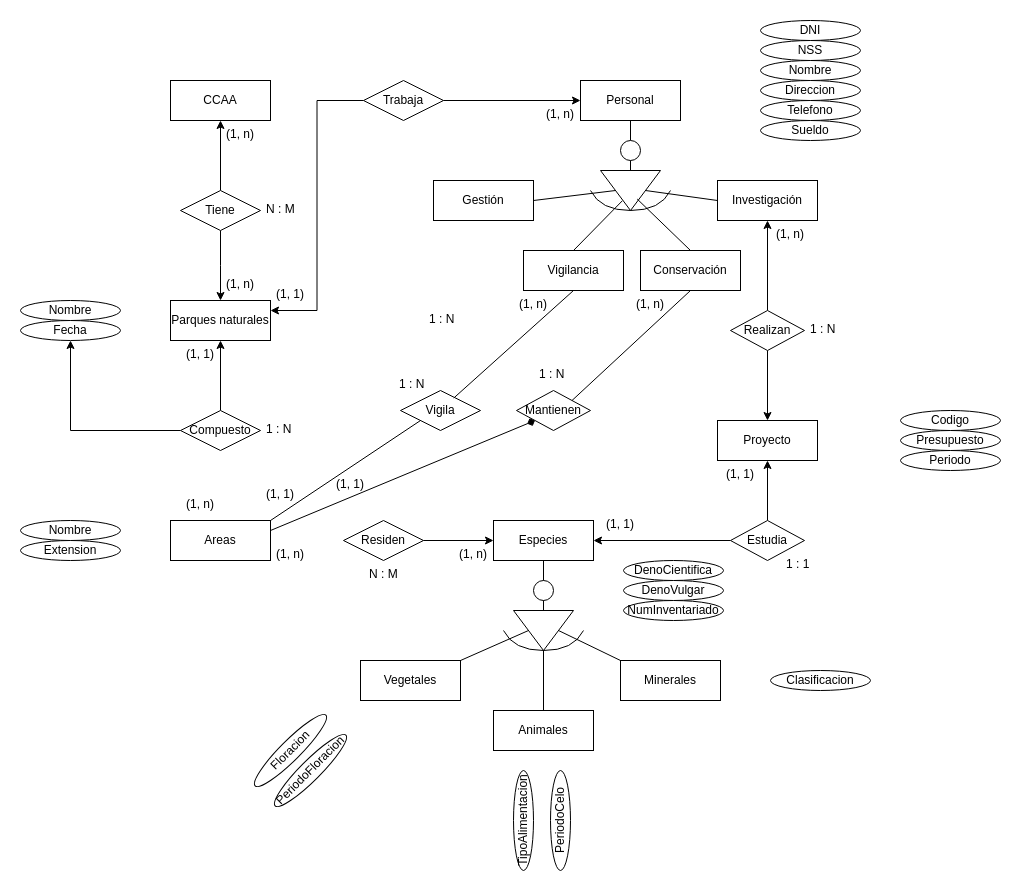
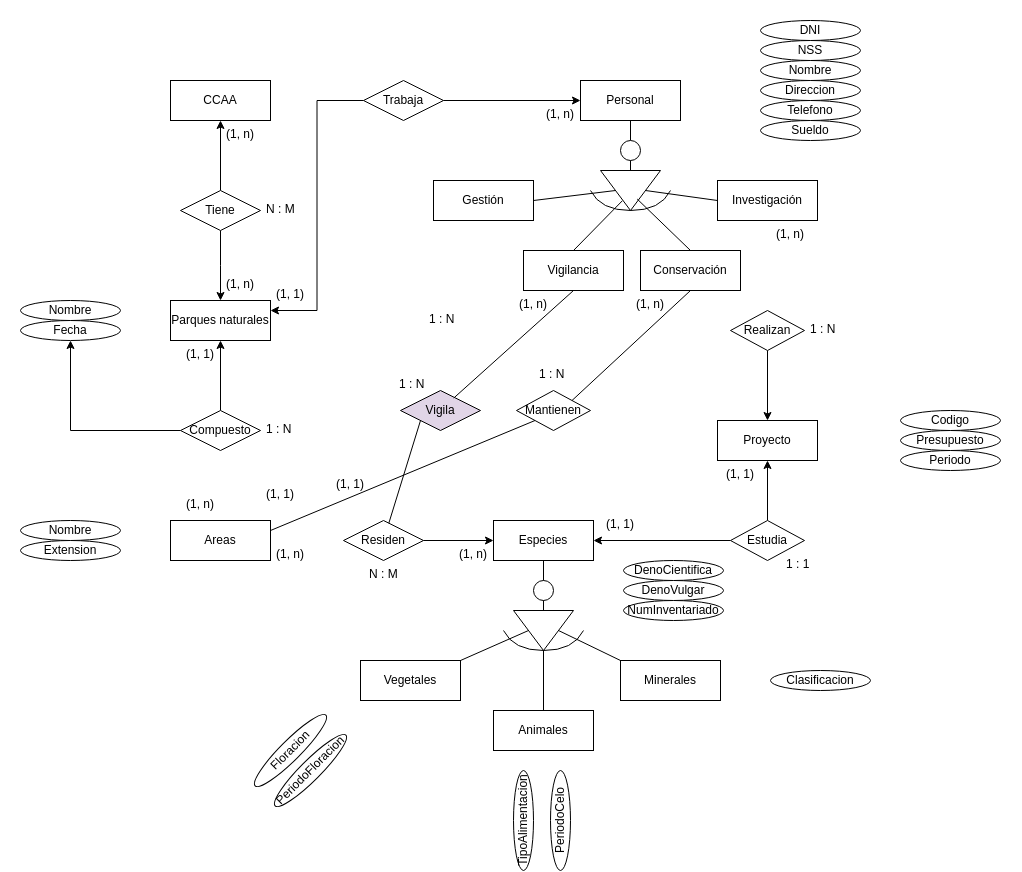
edge "Realizan" -> "Investigación": removed
node "Vigila": fillcolor #ffffff -> #e1d5e7
edge "Areas" -> "Mantienen": arrowhead diamond -> none
edge "Vigila" -- "Areas": now "Vigila" -- "Residen"
